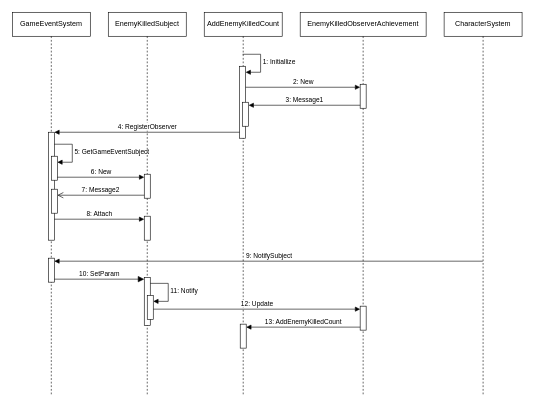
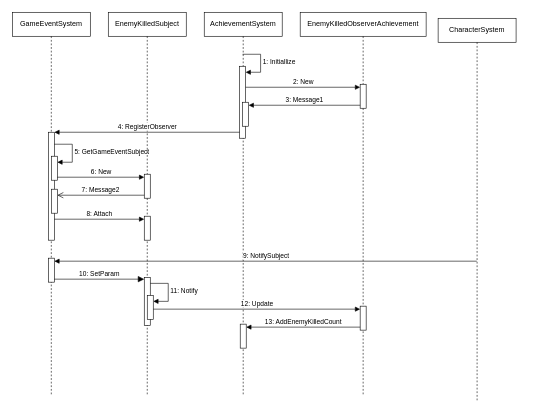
node "AddEnemyKilledCount": label "AddEnemyKilledCount" -> "AchievementSystem"
node "CharacterSystem": moved (483, 204) -> (477, 210)
